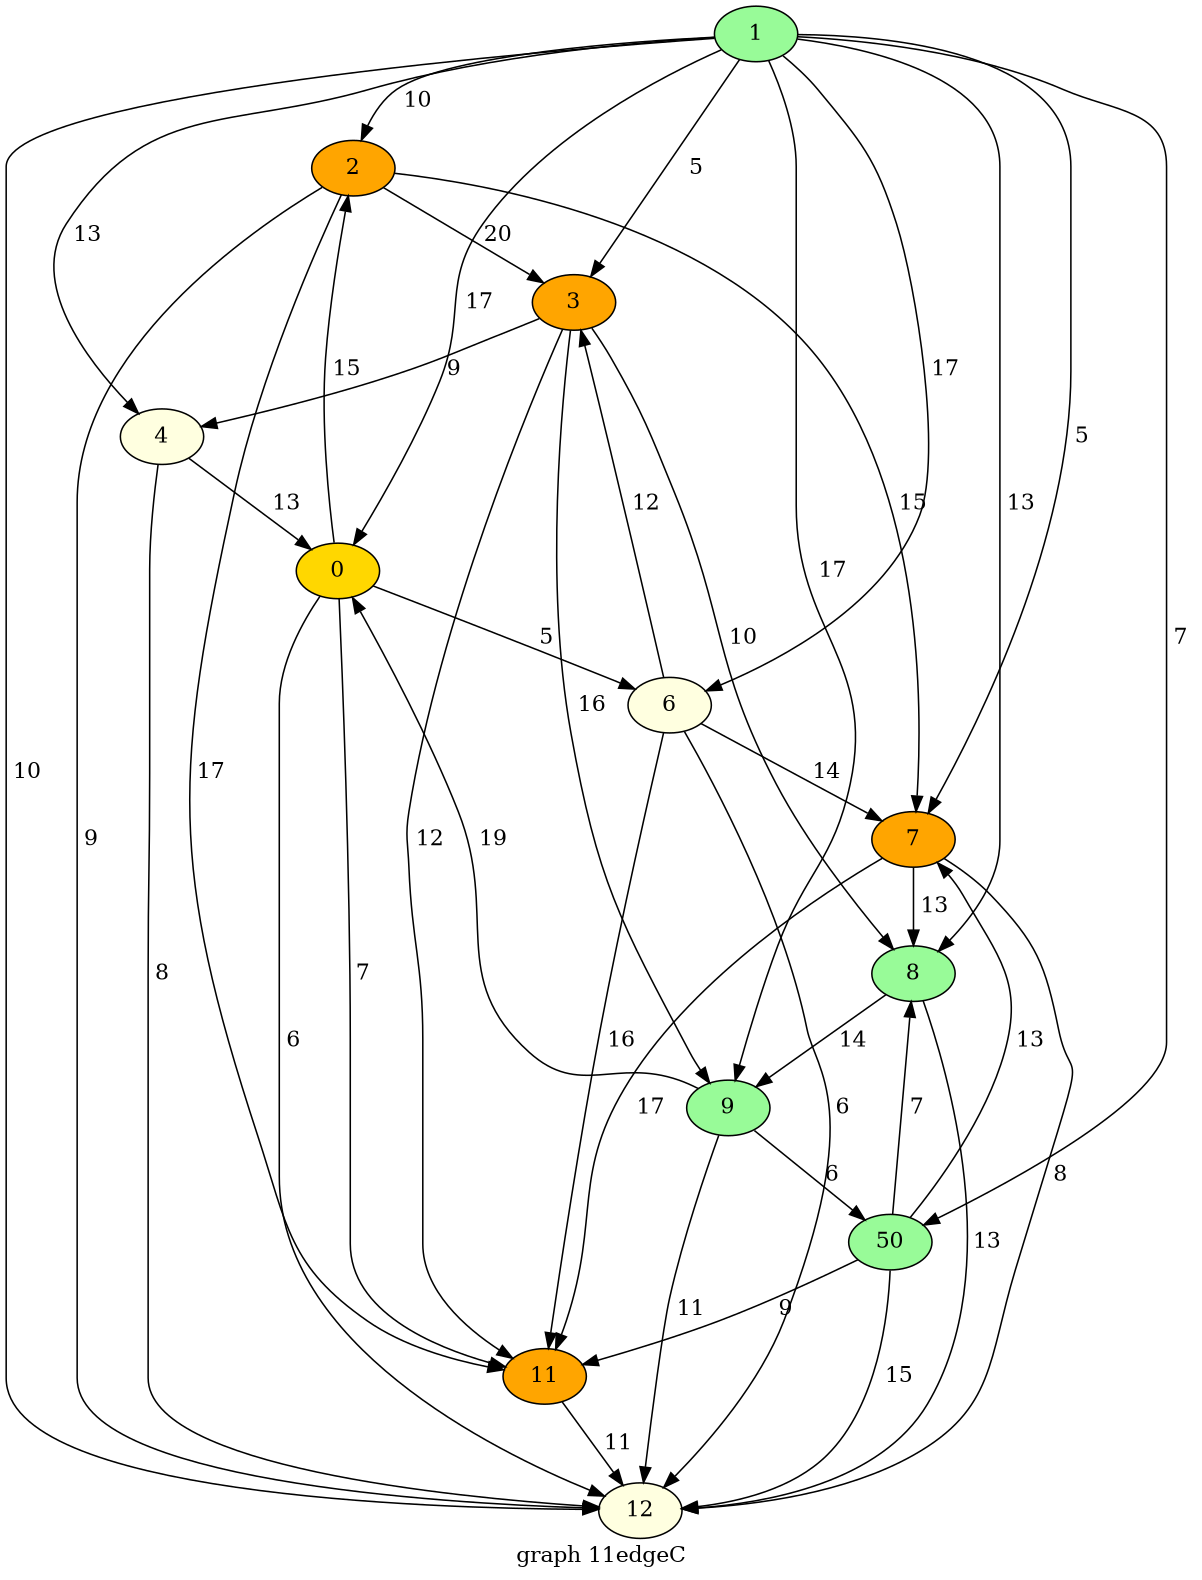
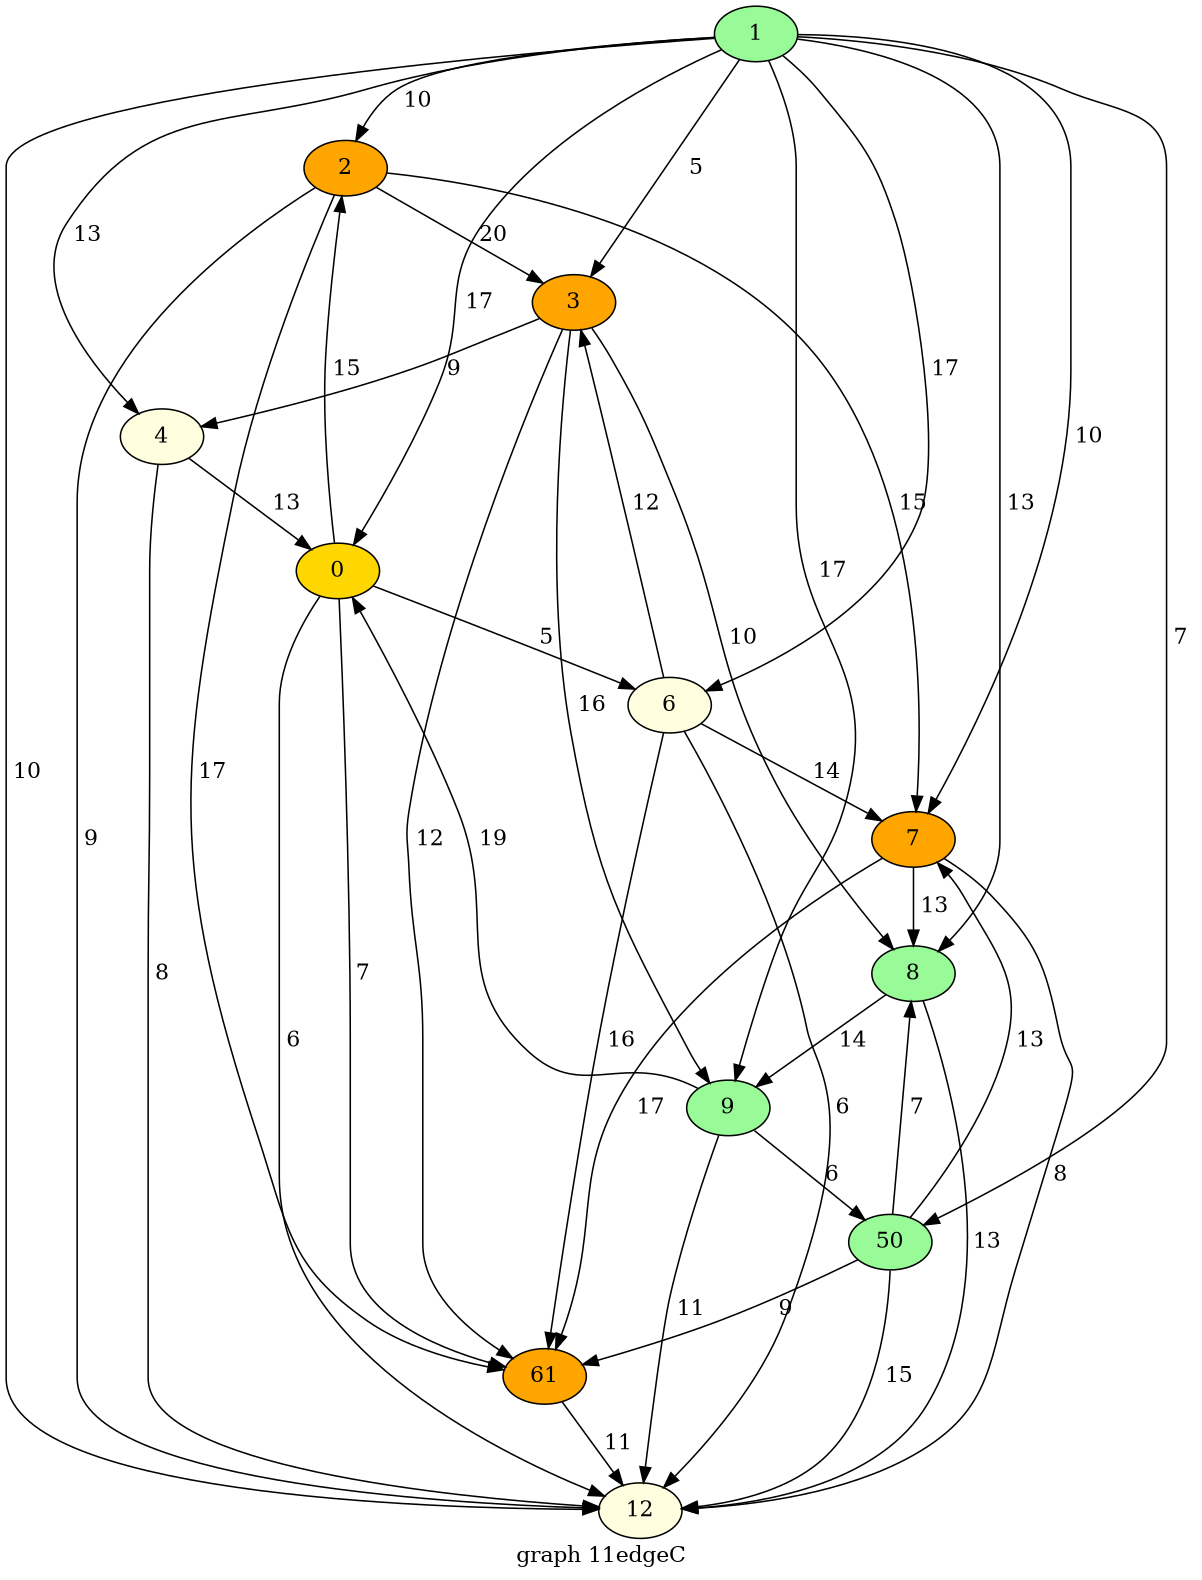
edge "1" -> "7": label " 5 " -> " 10 "
node "11": label "11" -> "61"
